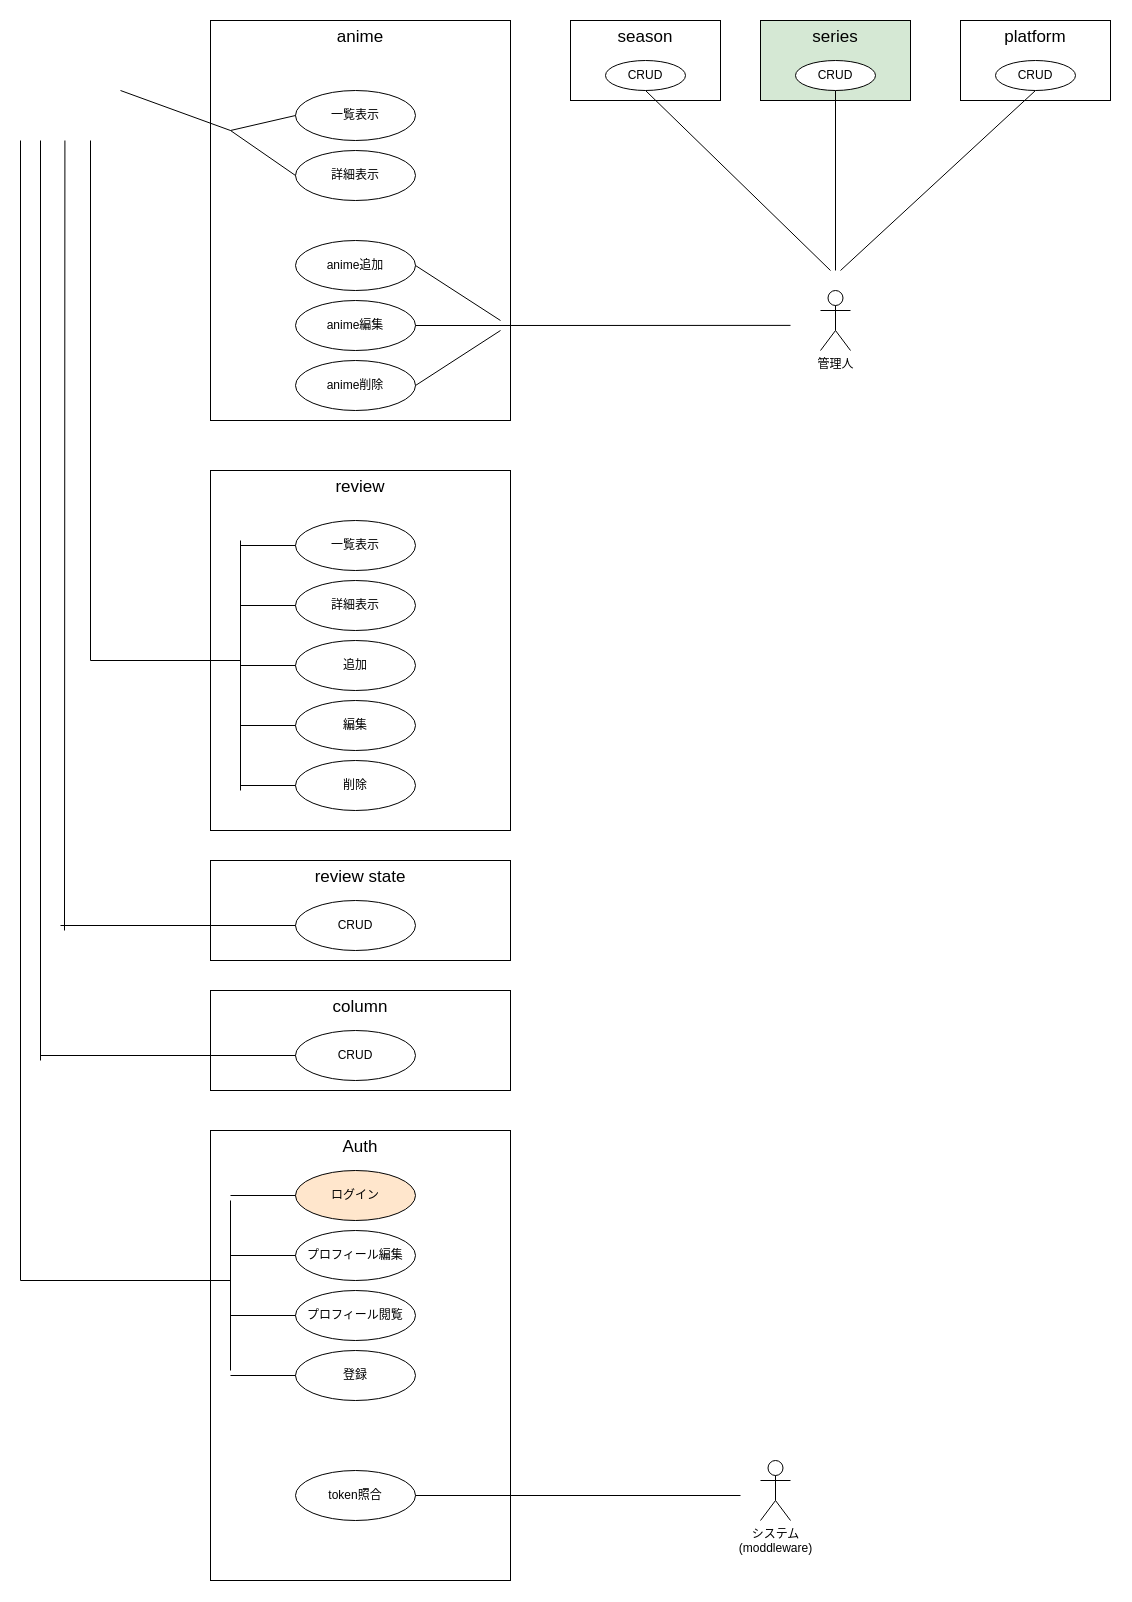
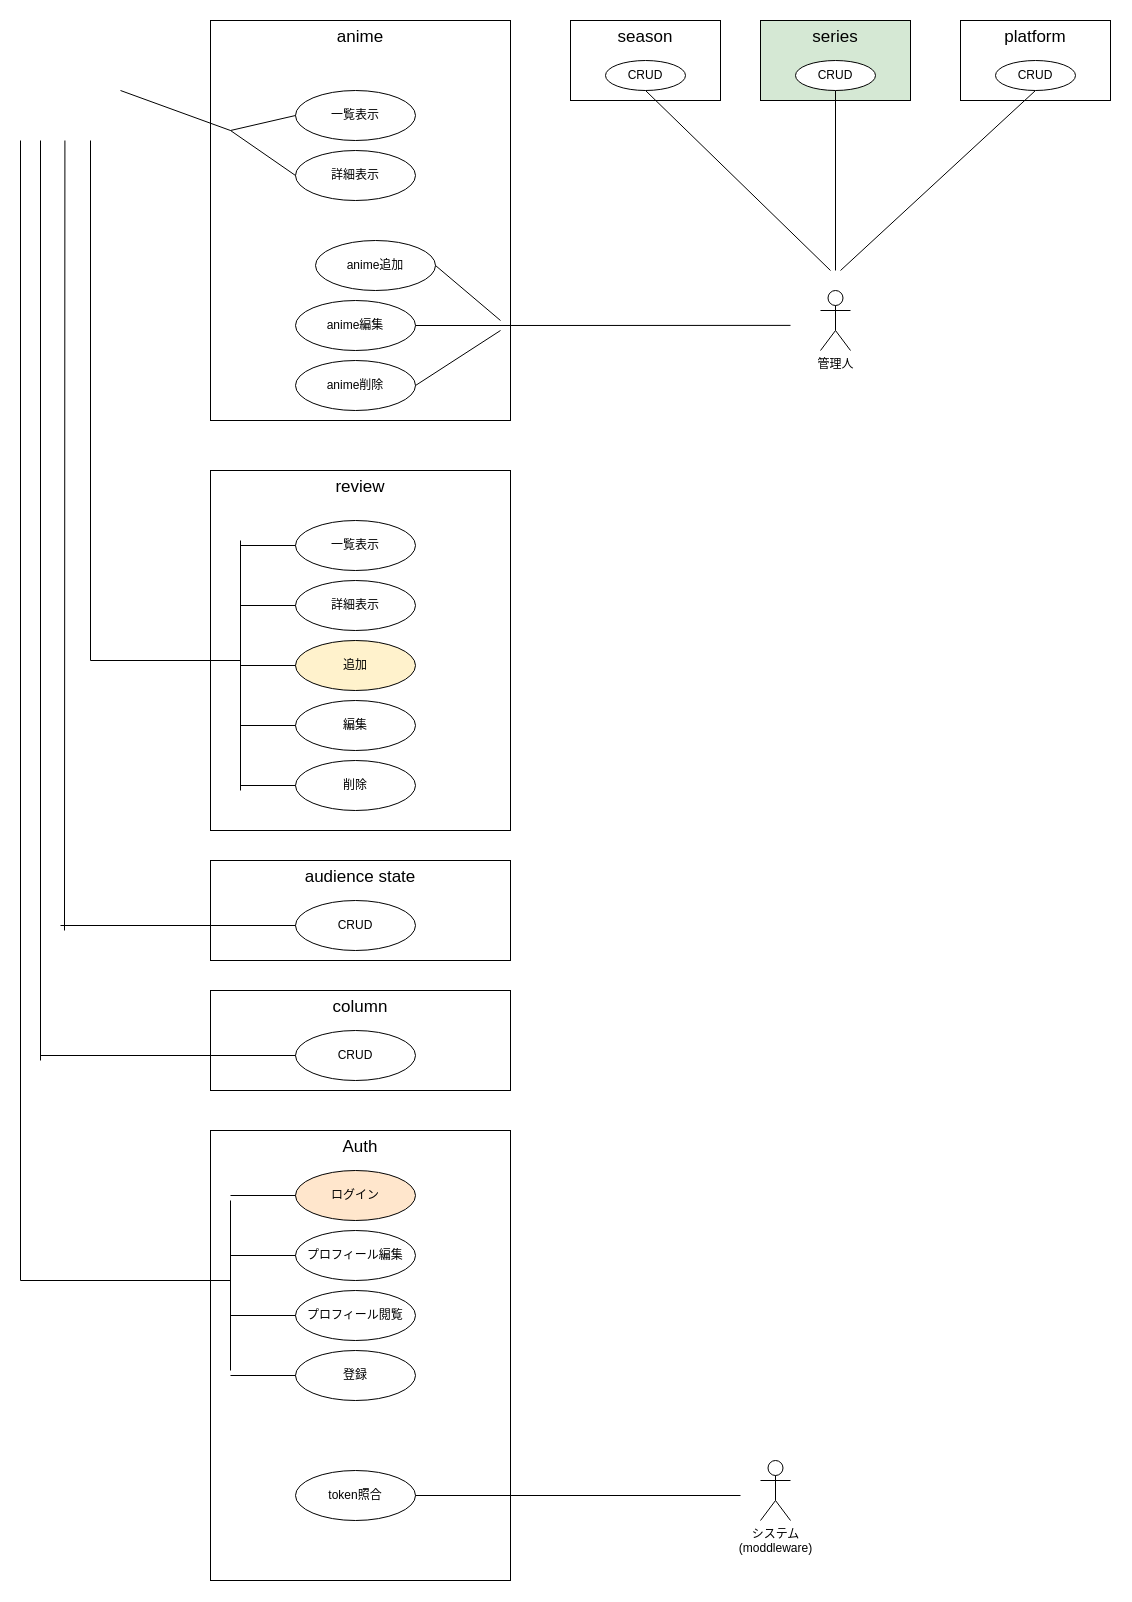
node "anime追加": moved (356, 266) -> (376, 266)
node "追加": fillcolor #ffffff -> #fff2cc
node "review state": label "review state" -> "audience state"
